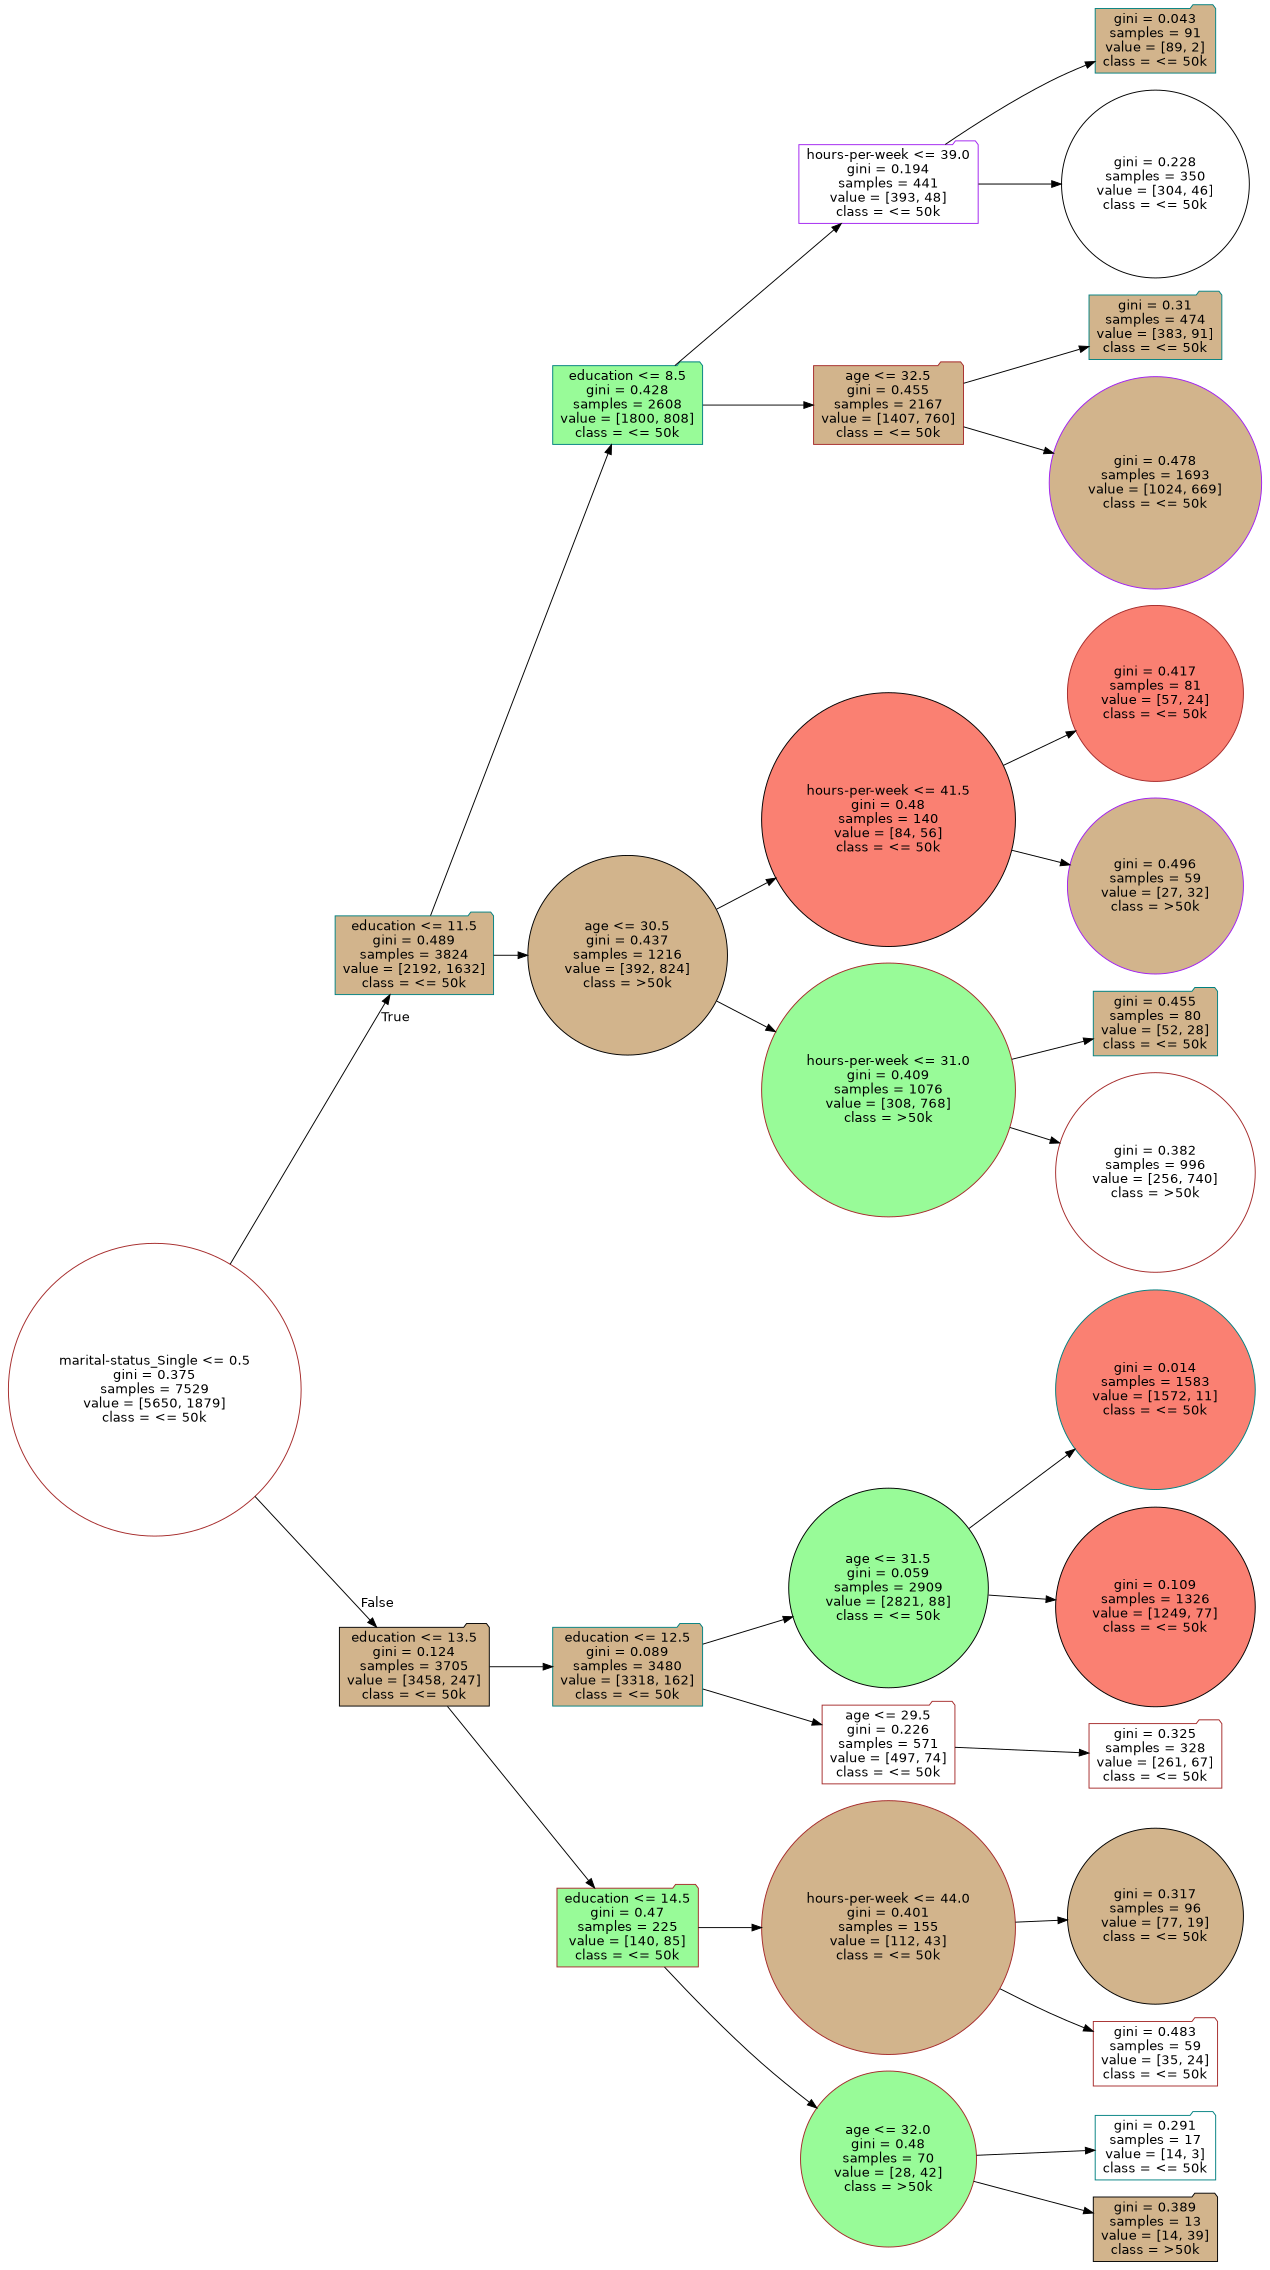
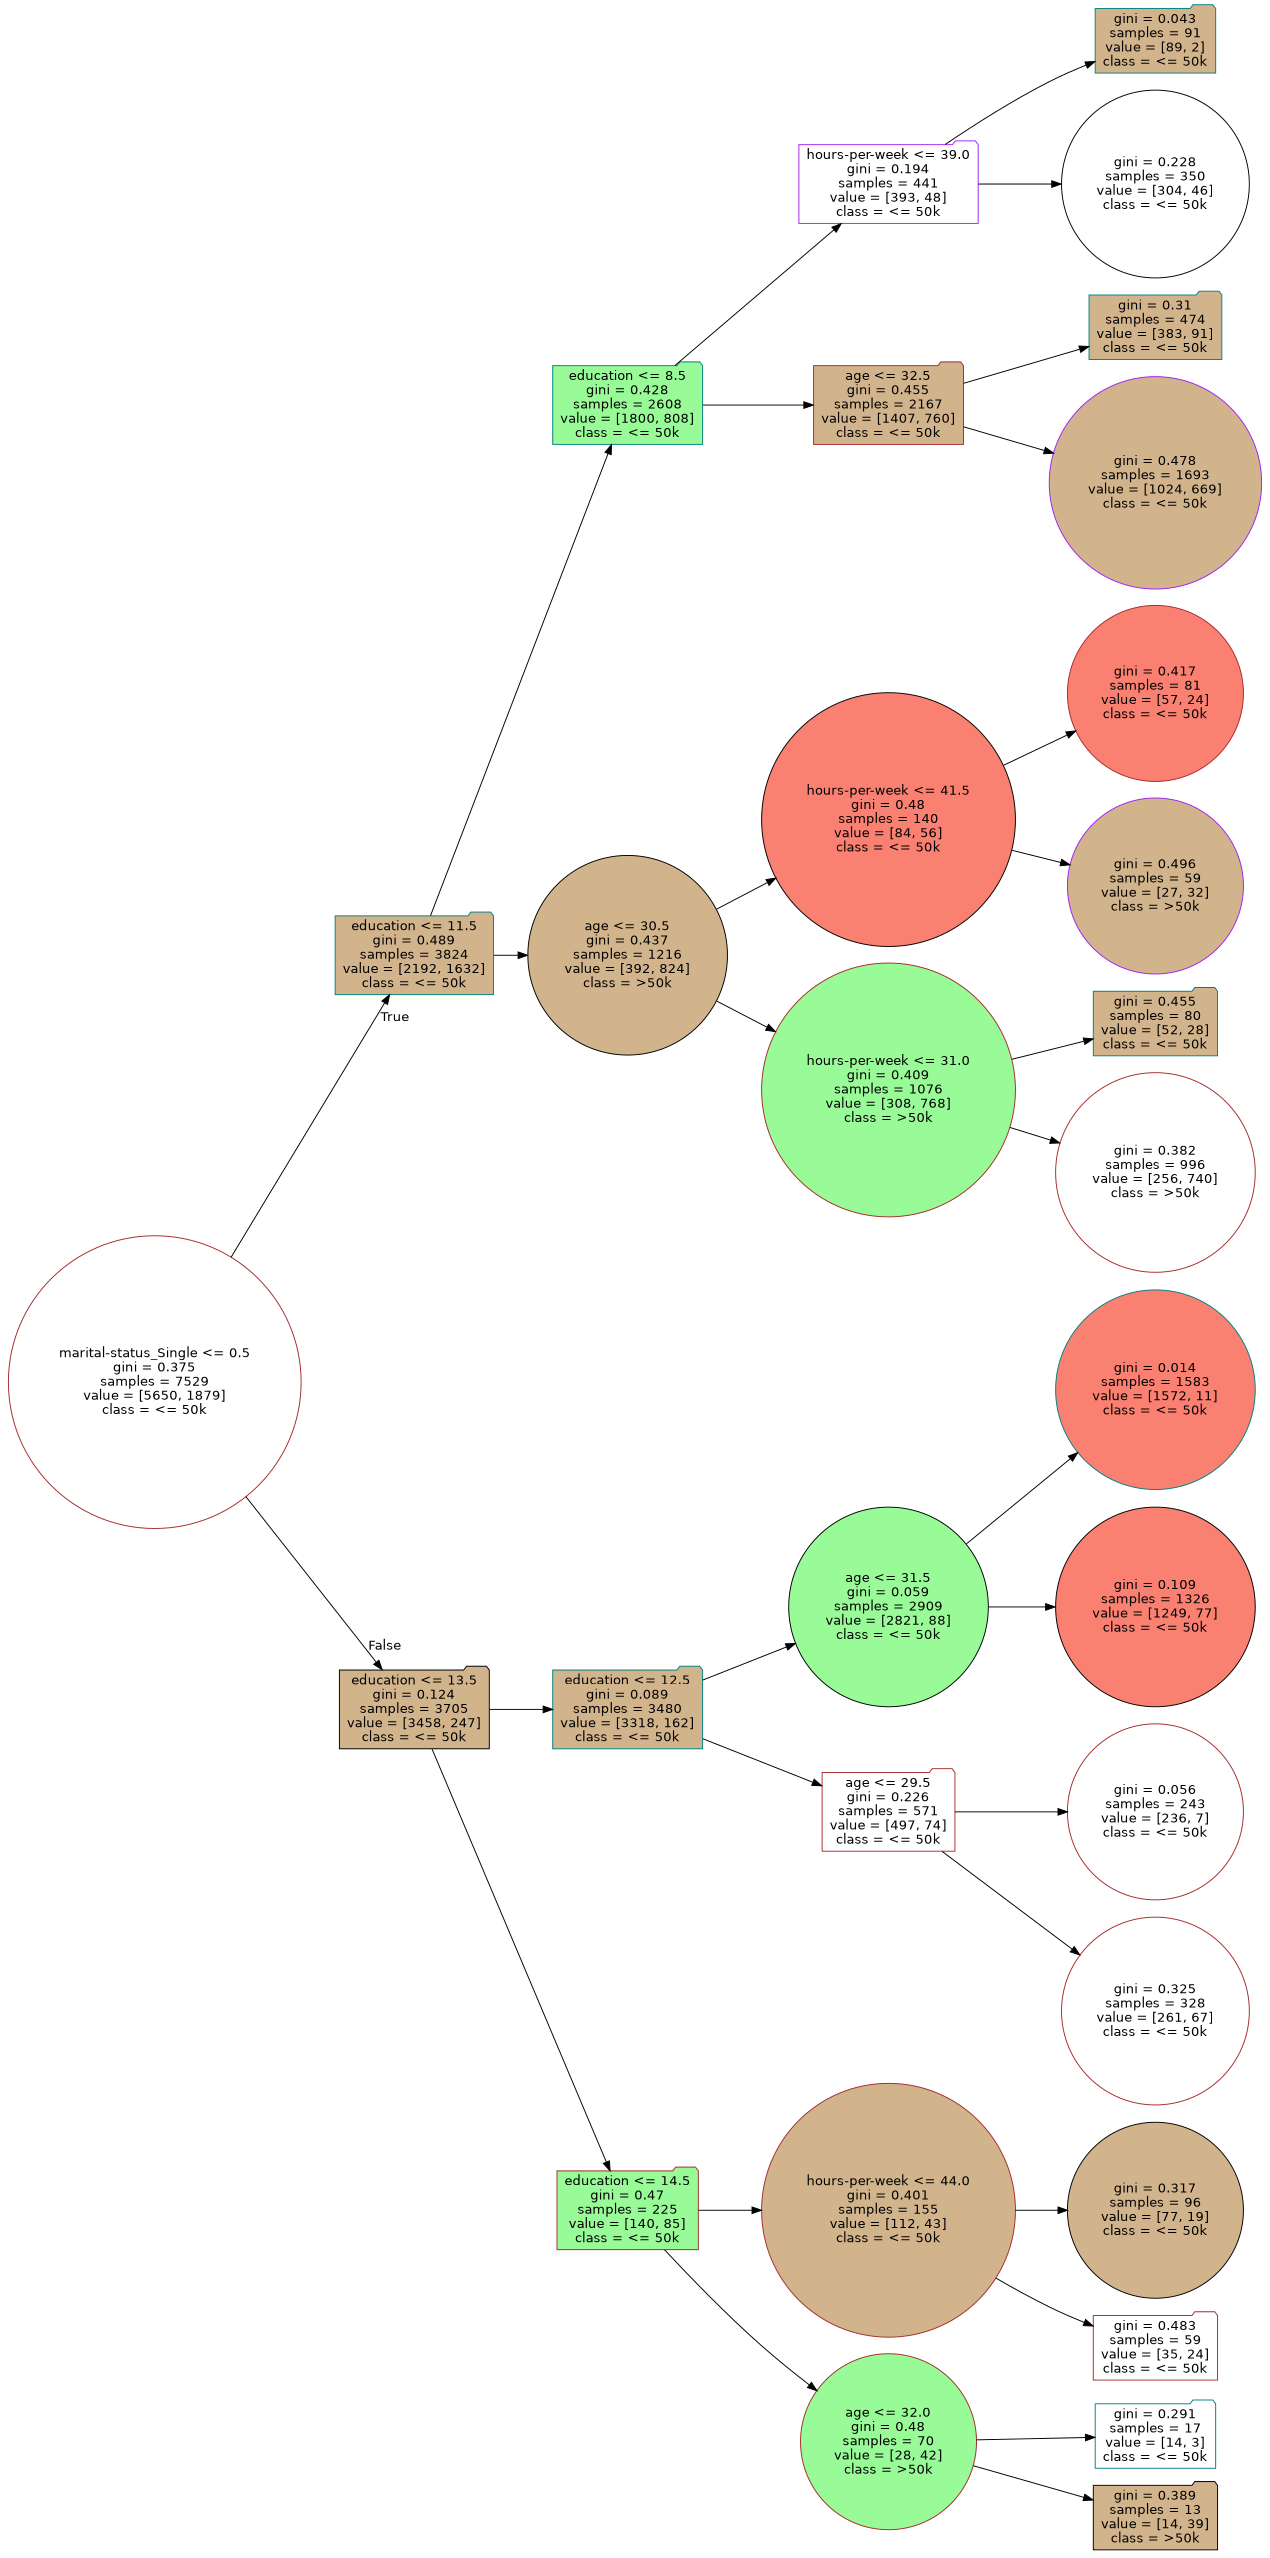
node "gini = 0.325 samples = 328 value = [261, 67] class = <= 50k": shape folder -> circle
node "gini = 0.056 samples = 243 value = [236, 7] class = <= 50k": added
